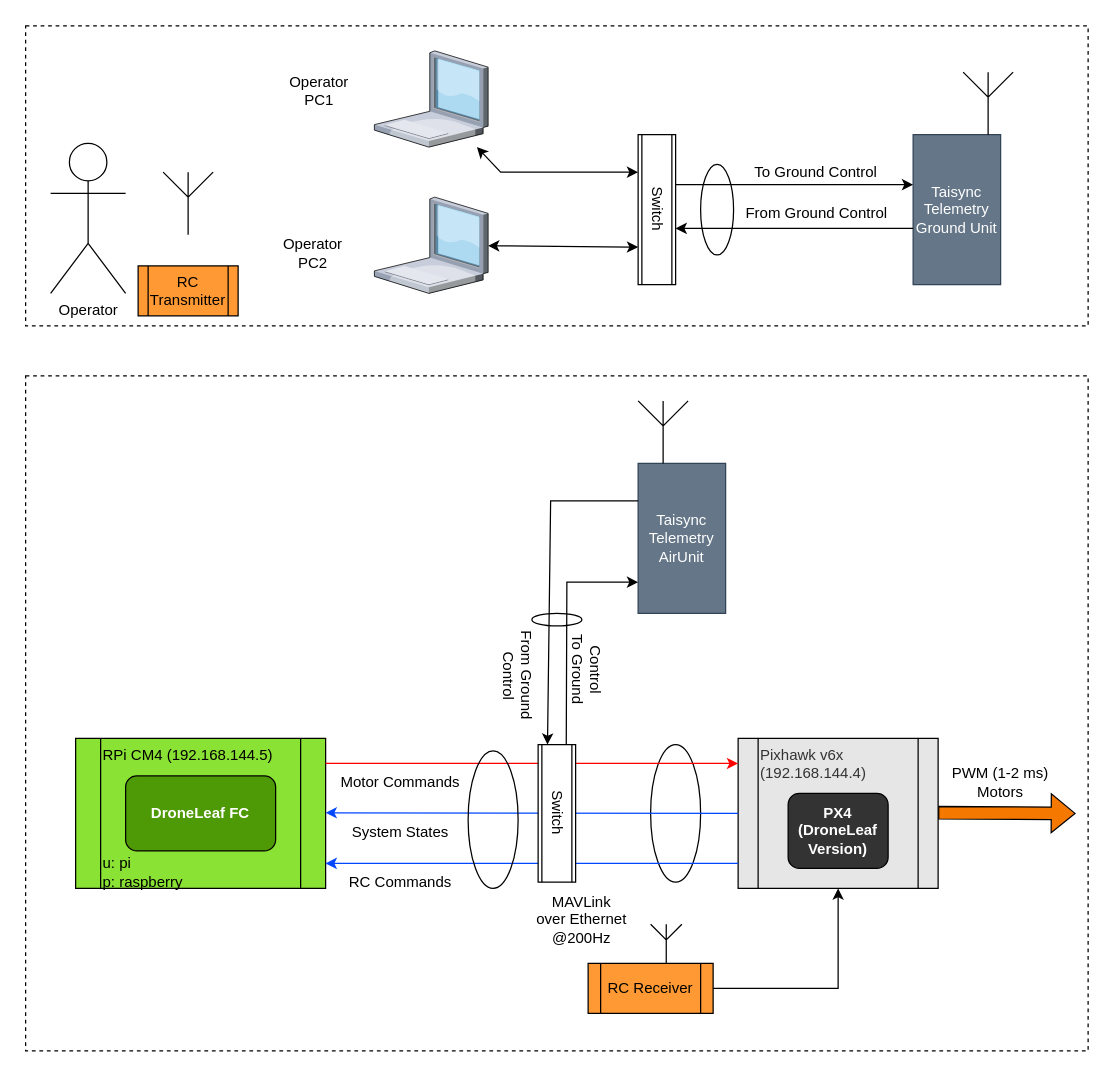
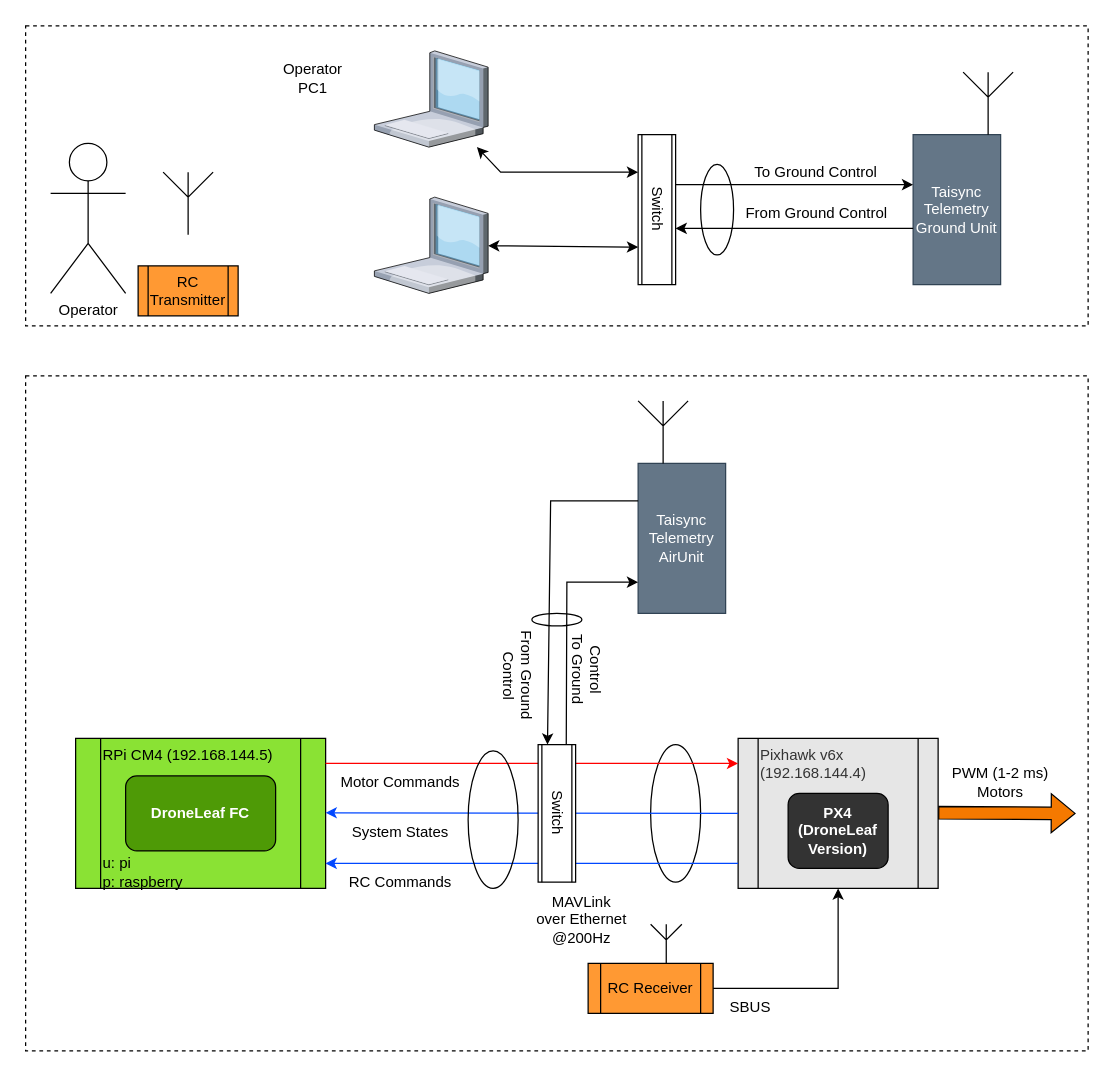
node "Operator PC1": moved (319, 91) -> (313, 78)
node "Operator PC2": removed
node "SBUS": added
